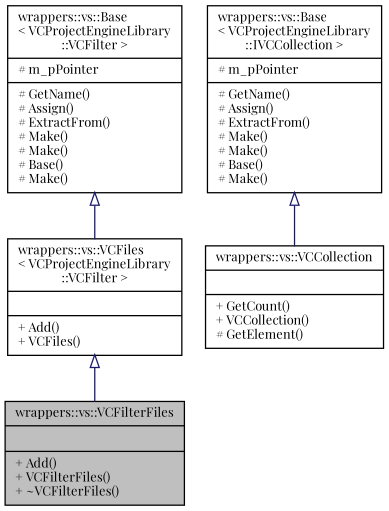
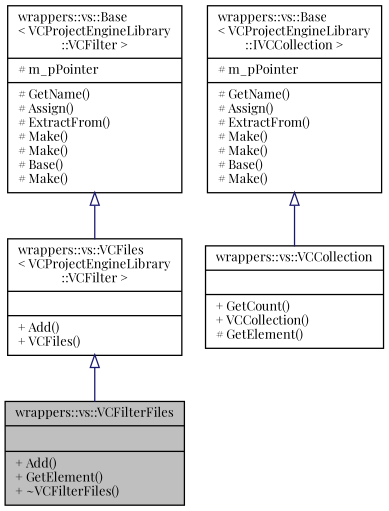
node "wrappers::vs::VCFilterFiles": text "+ VCFilterFiles()" -> "+ GetElement()"
